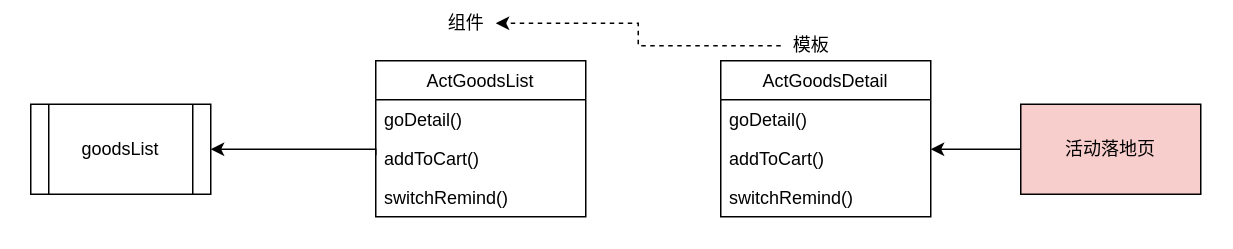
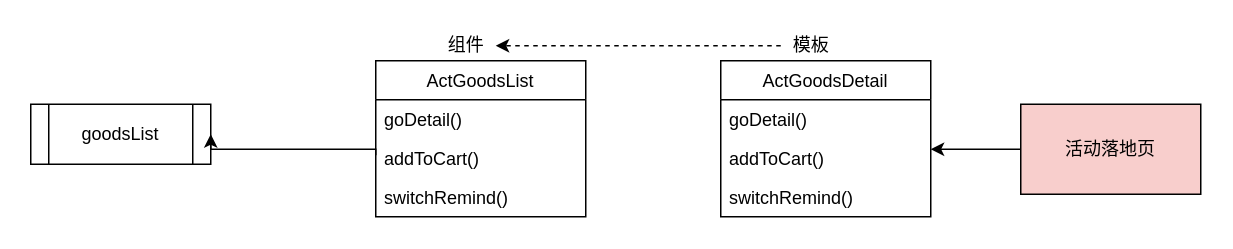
node "组件": moved (466, 23) -> (466, 46)
node "goodsList": size 180x90 -> 180x60
